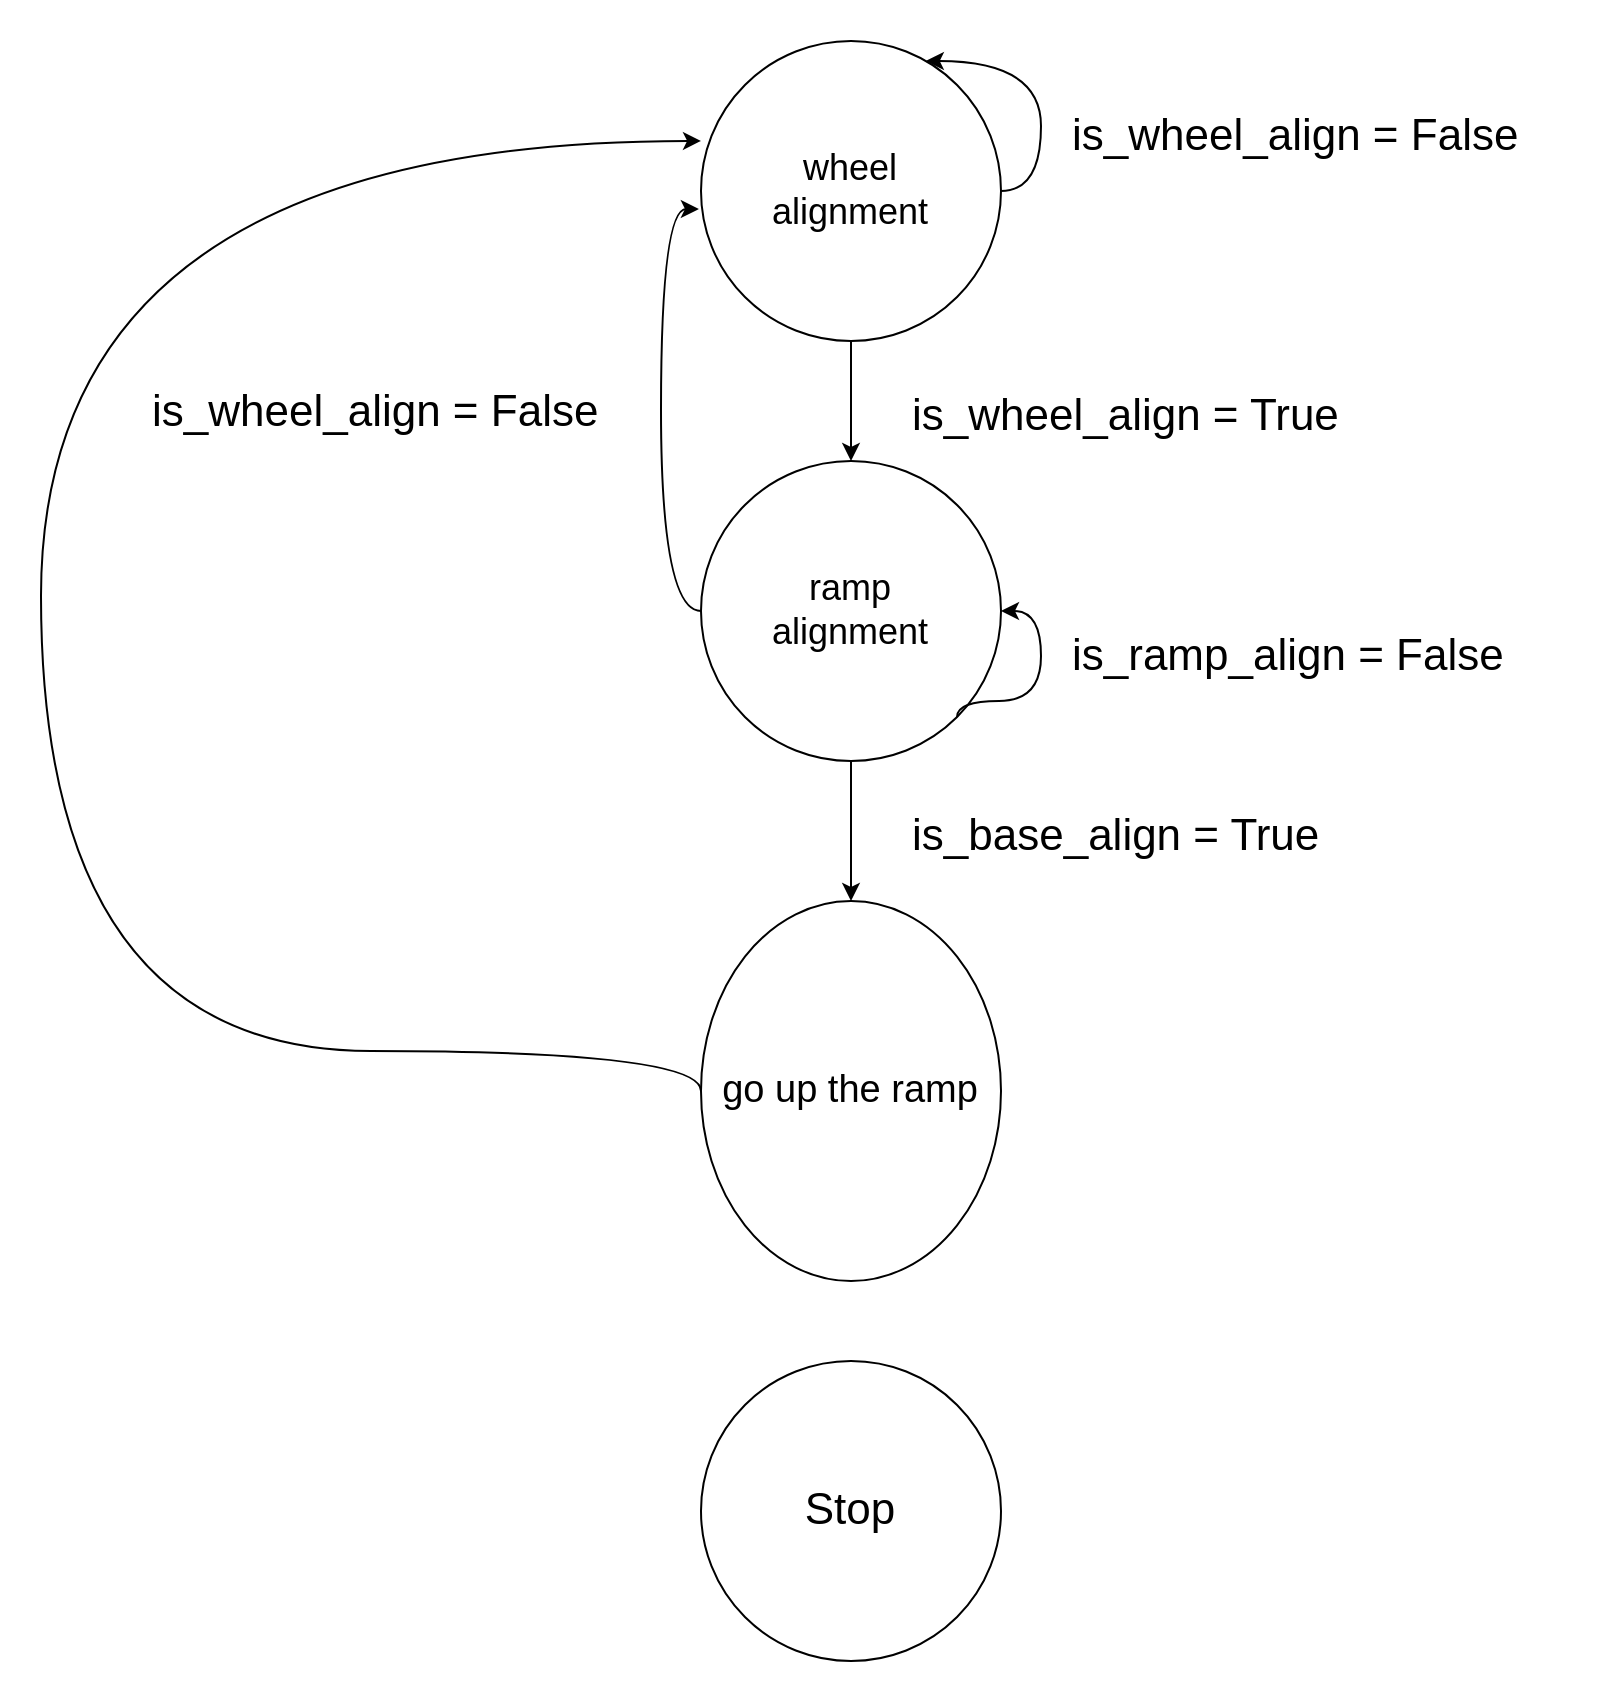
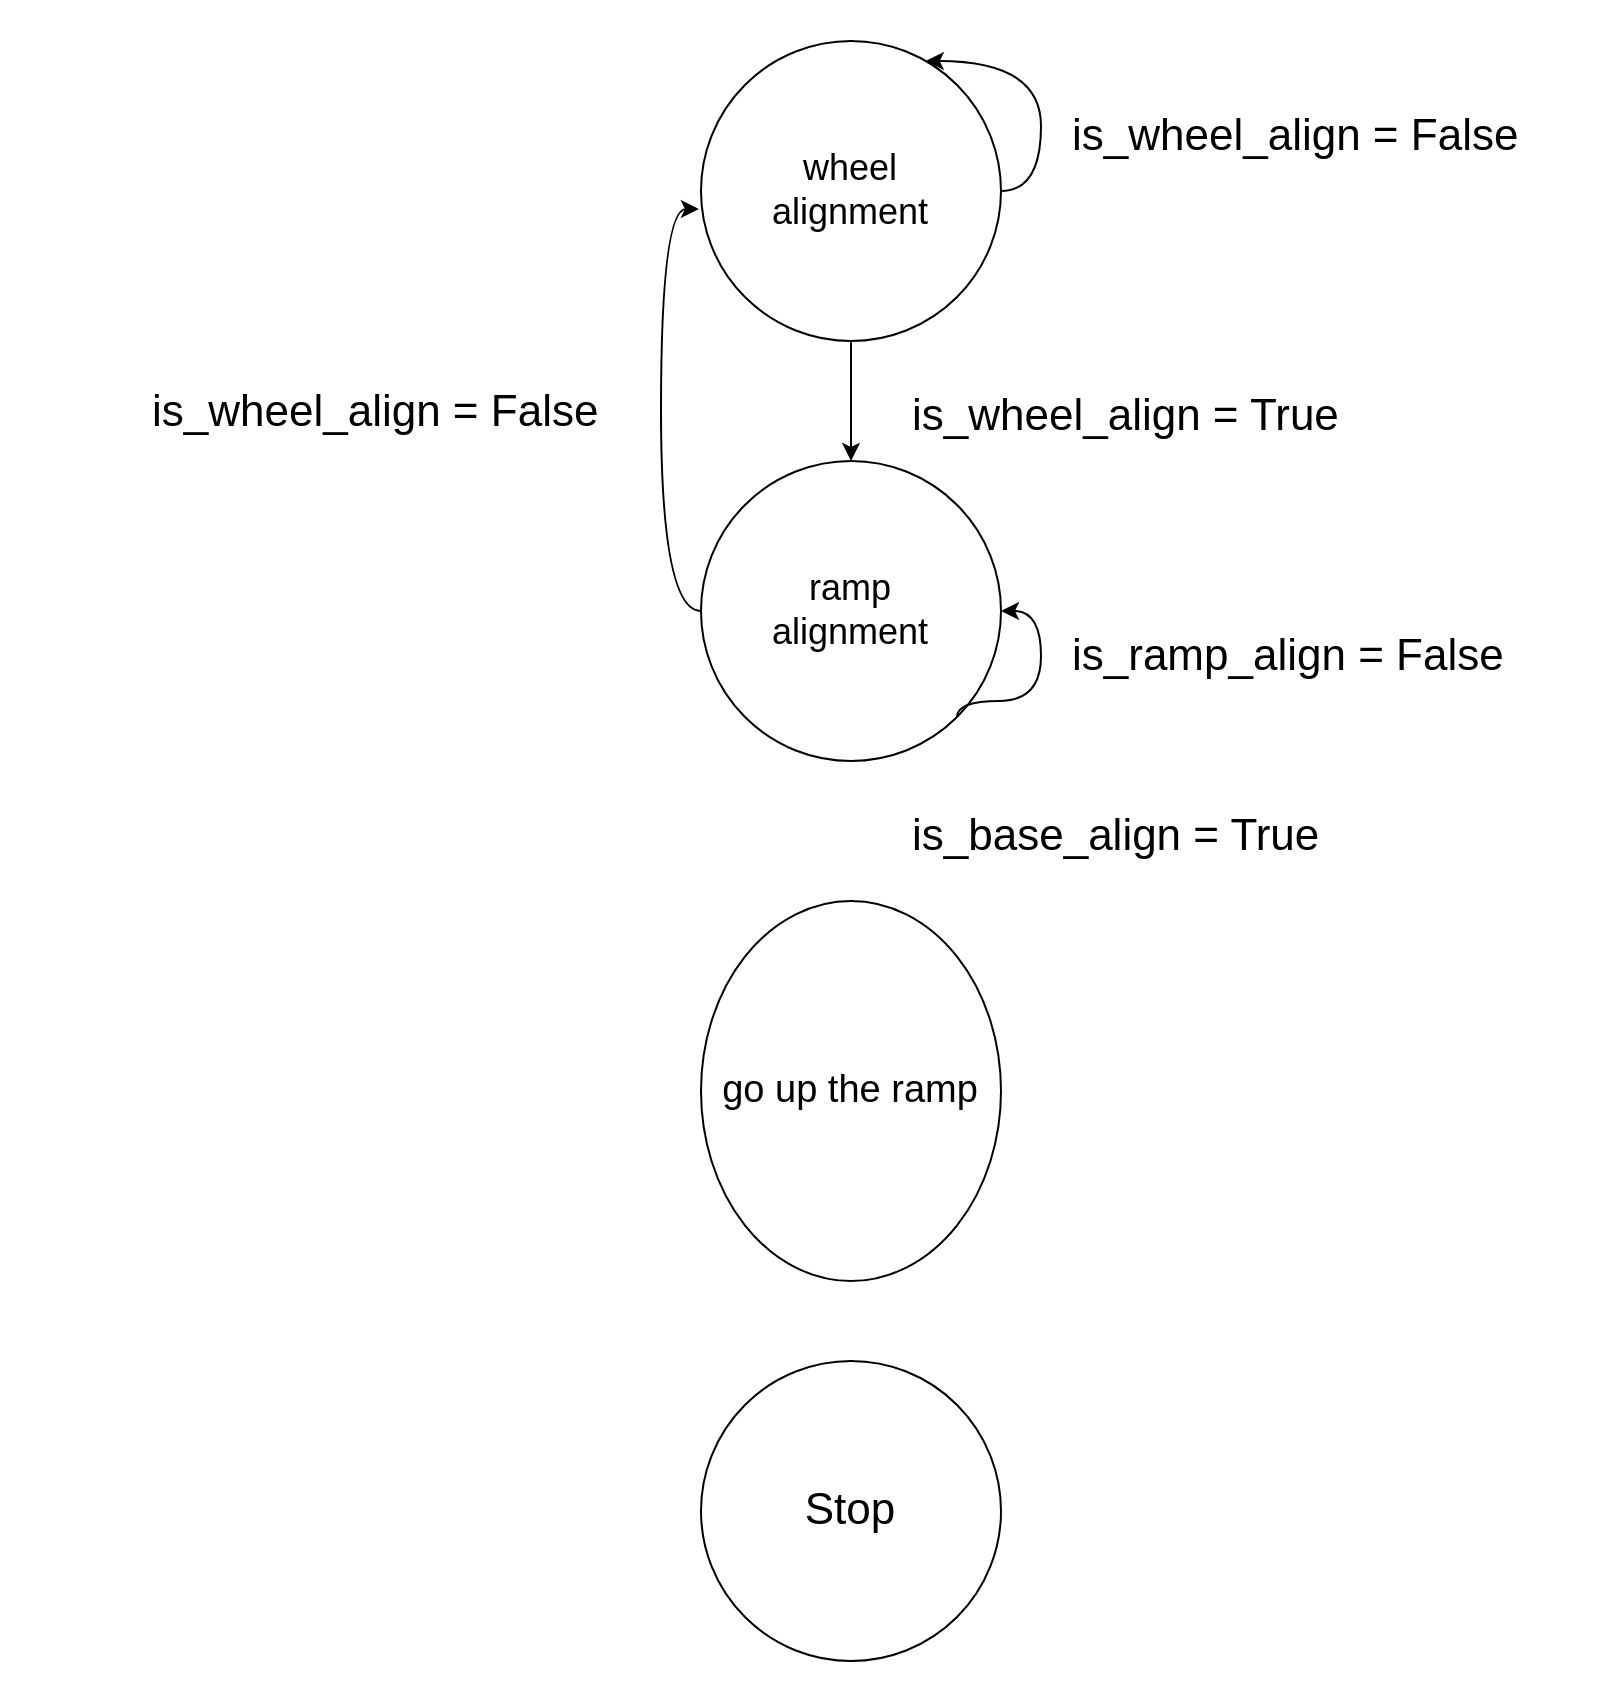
edge "go up the ramp" -> "wheel alignment": removed
edge "ramp alignment" -> "go up the ramp": removed
